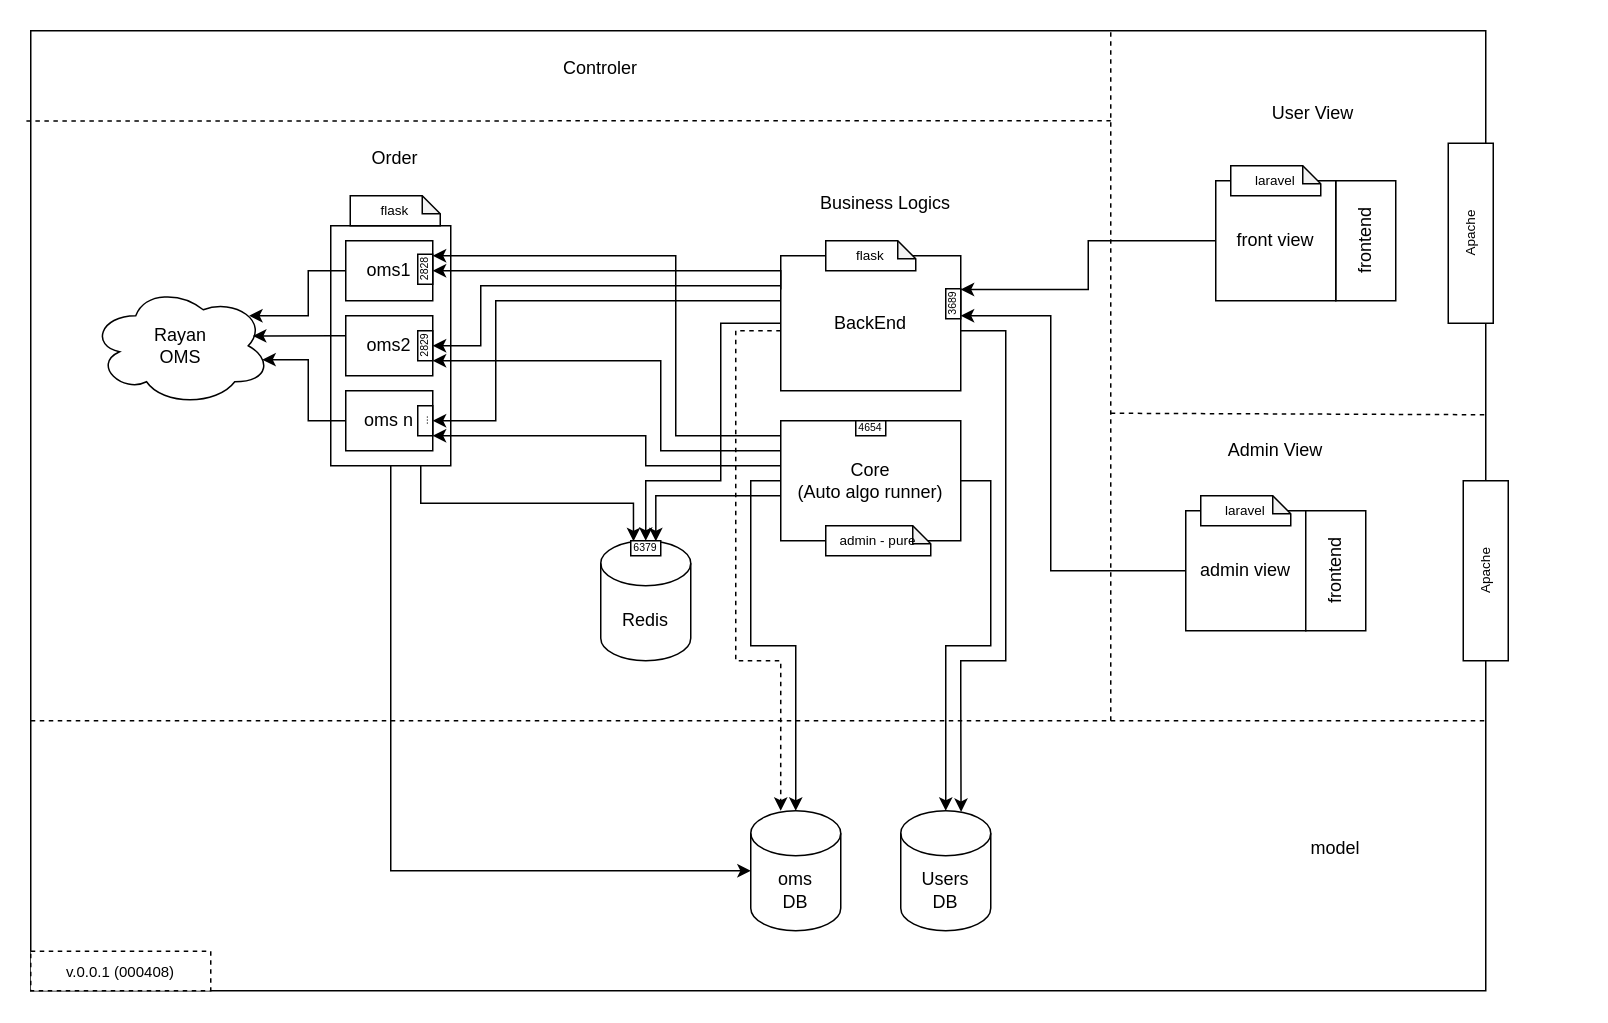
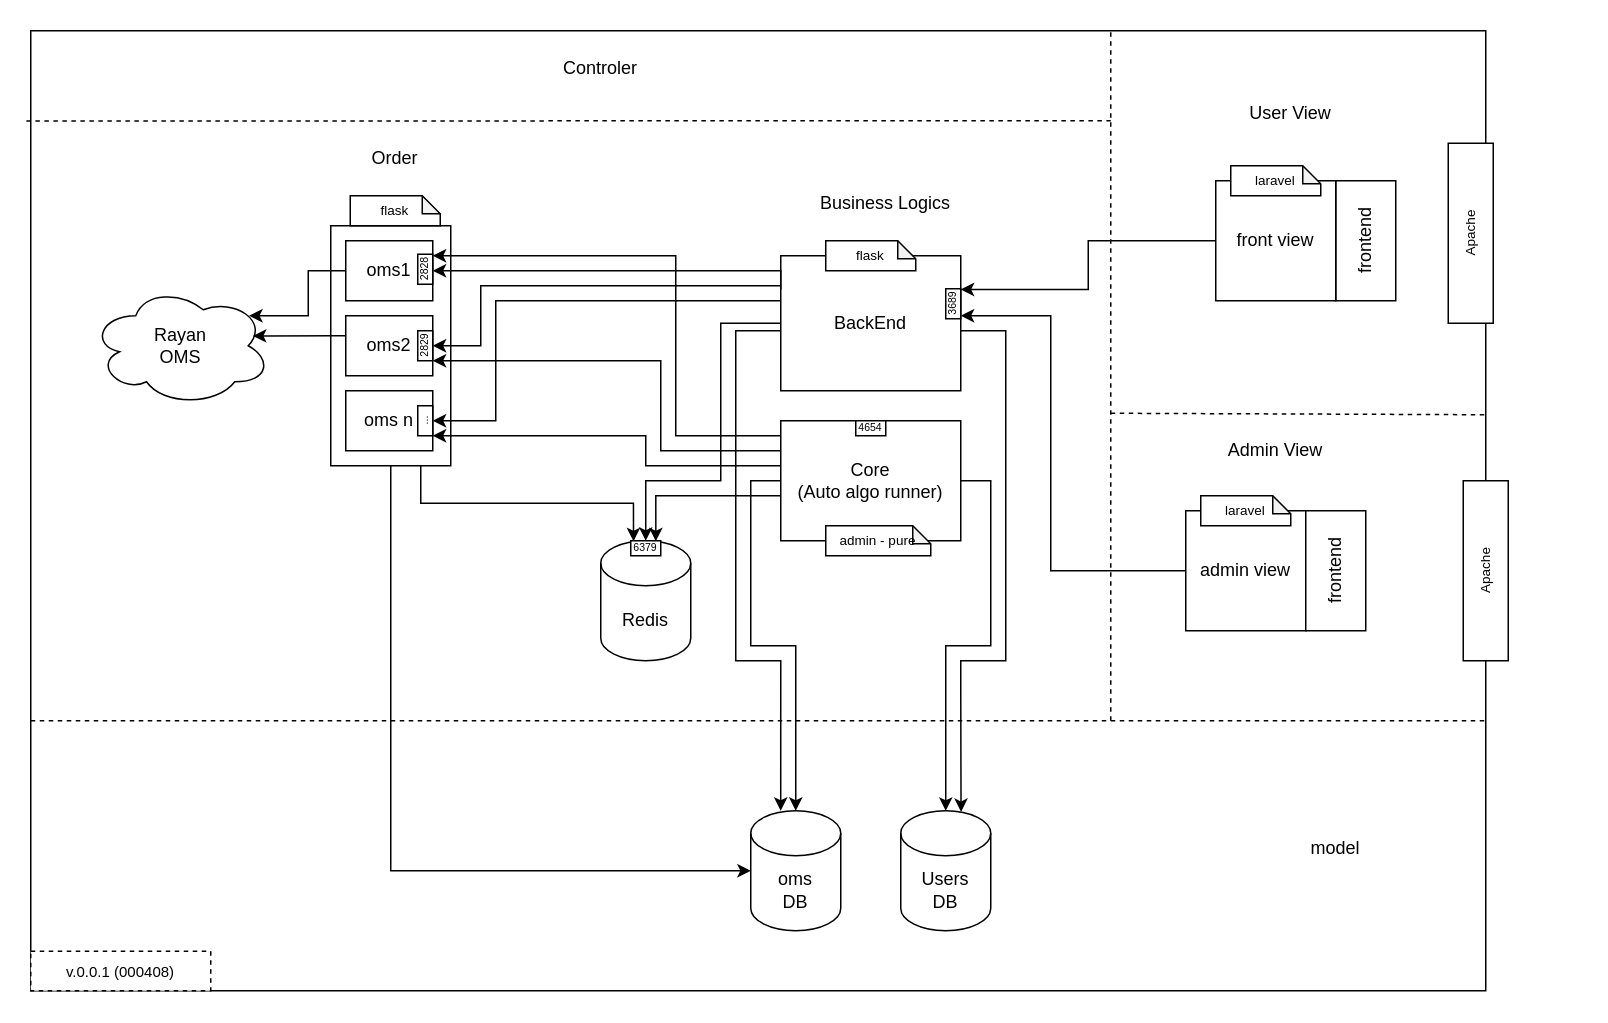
node "User View": moved (1313, 113) -> (1291, 113)
edge "oms n" -> "Rayan OMS": removed
edge "BackEnd" -> "oms DB": style dashed -> solid
